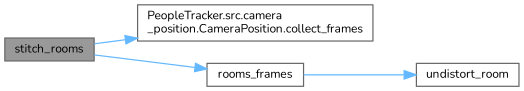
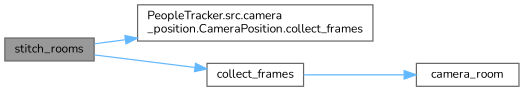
node "rooms_frames": label "rooms_frames" -> "collect_frames"
node "undistort_room": label "undistort_room" -> "camera_room"
